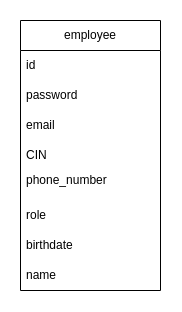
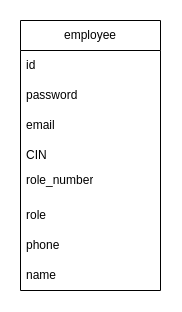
node "phone_number": label "phone_number" -> "role_number"
node "birthdate": label "birthdate" -> "phone"
